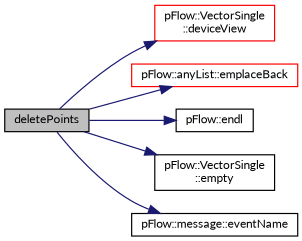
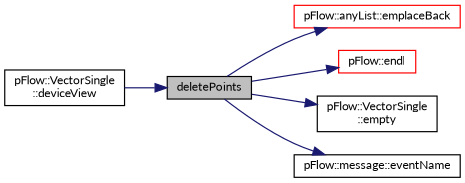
node "pFlow::VectorSingle ::deviceView": color red -> black
edge "deletePoints" -> "pFlow::VectorSingle ::deviceView": reversed
node "pFlow::endl": color black -> red
